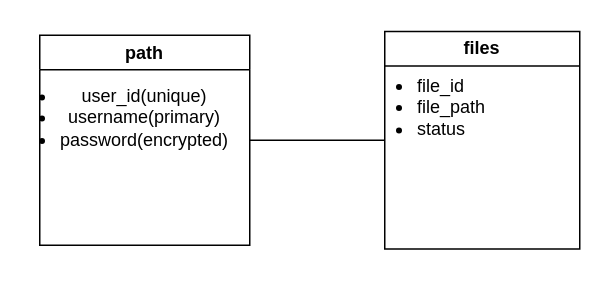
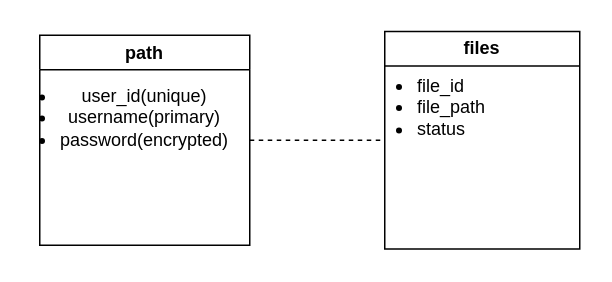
edge "path" -- "files": style solid -> dashed
